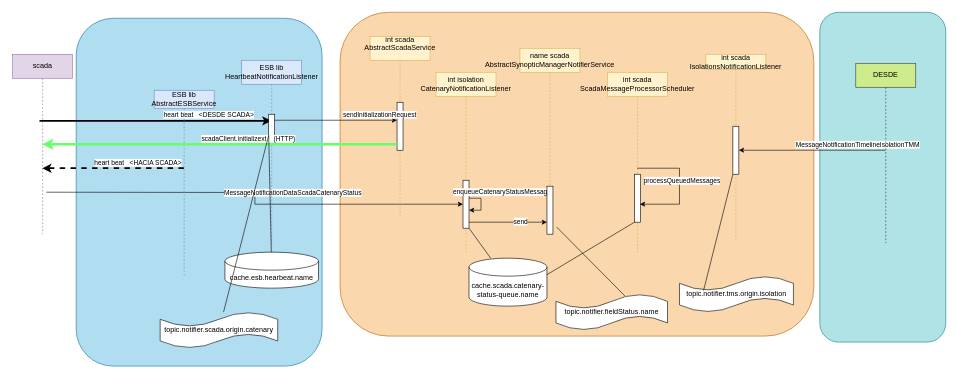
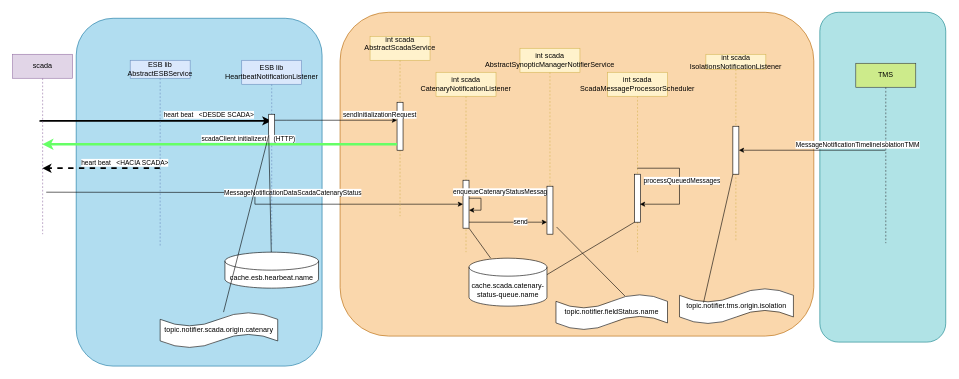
node "name scada AbstractSynopticManagerNotifierService": label "name scada AbstractSynopticManagerNotifierService" -> "int scada AbstractSynopticManagerNotifierService"
node "DESDE": label "DESDE" -> "TMS"
node "int isolation CatenaryNotificationListener": label "int isolation CatenaryNotificationListener" -> "int scada CatenaryNotificationListener"
node "ESB lib AbstractESBService": moved (184, 183) -> (160, 153)
node "topic.notifier.tms.origin.isolation": moved (737, 294) -> (737, 306)
